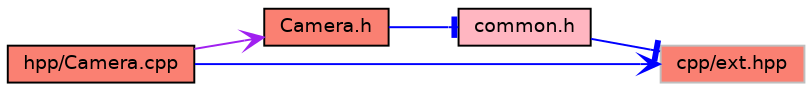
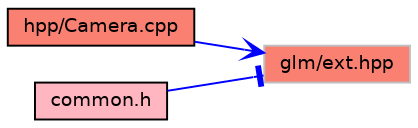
node "Camera.h": removed
node "cpp/ext.hpp": label "cpp/ext.hpp" -> "glm/ext.hpp"
